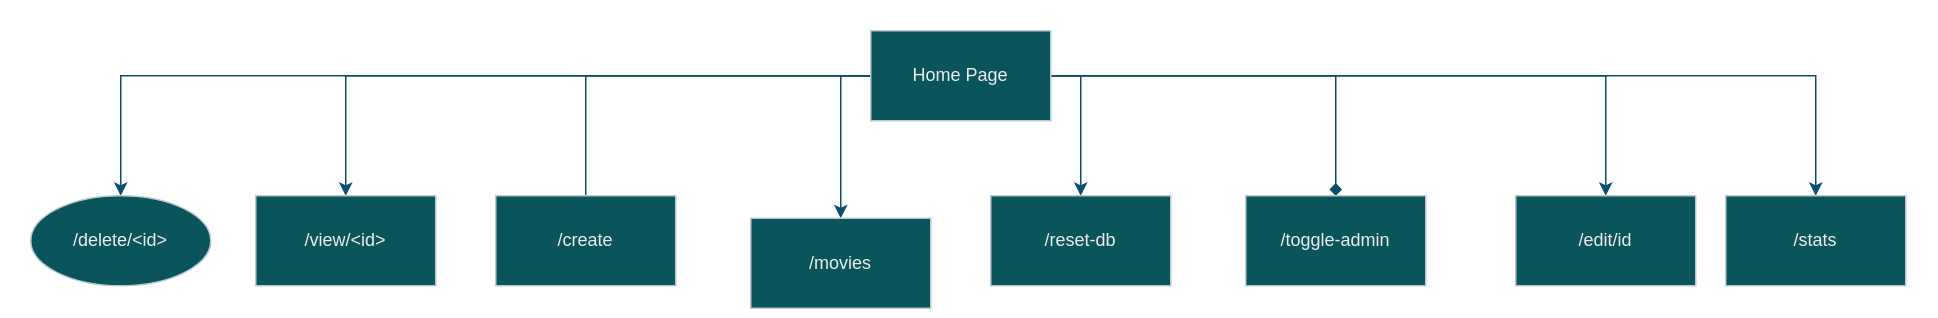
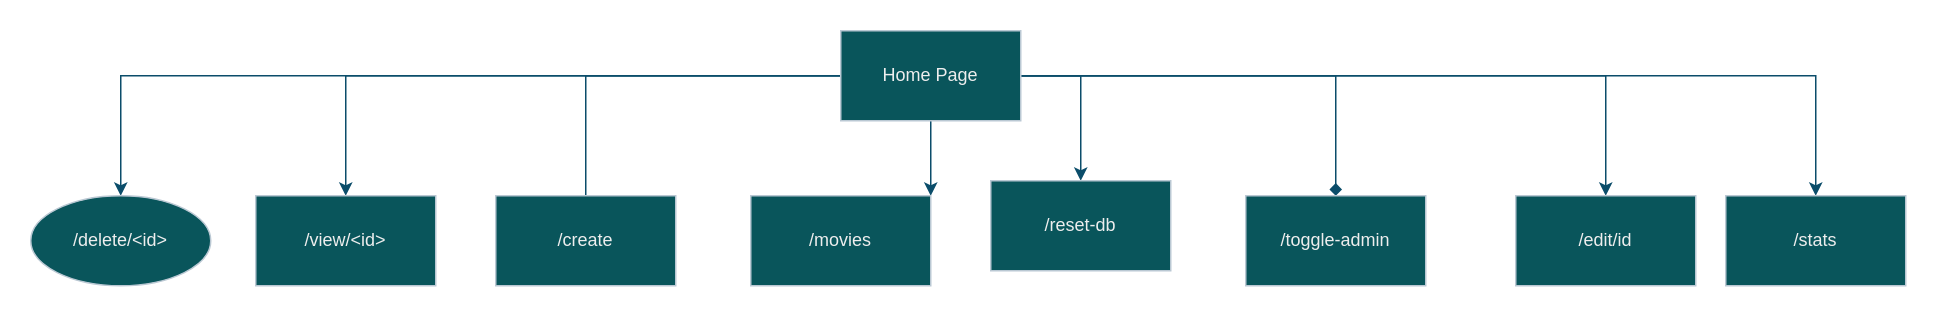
node "Home Page": moved (961, 76) -> (931, 76)
node "/reset-db": moved (1081, 241) -> (1081, 226)
node "/movies": moved (841, 263) -> (841, 241)
